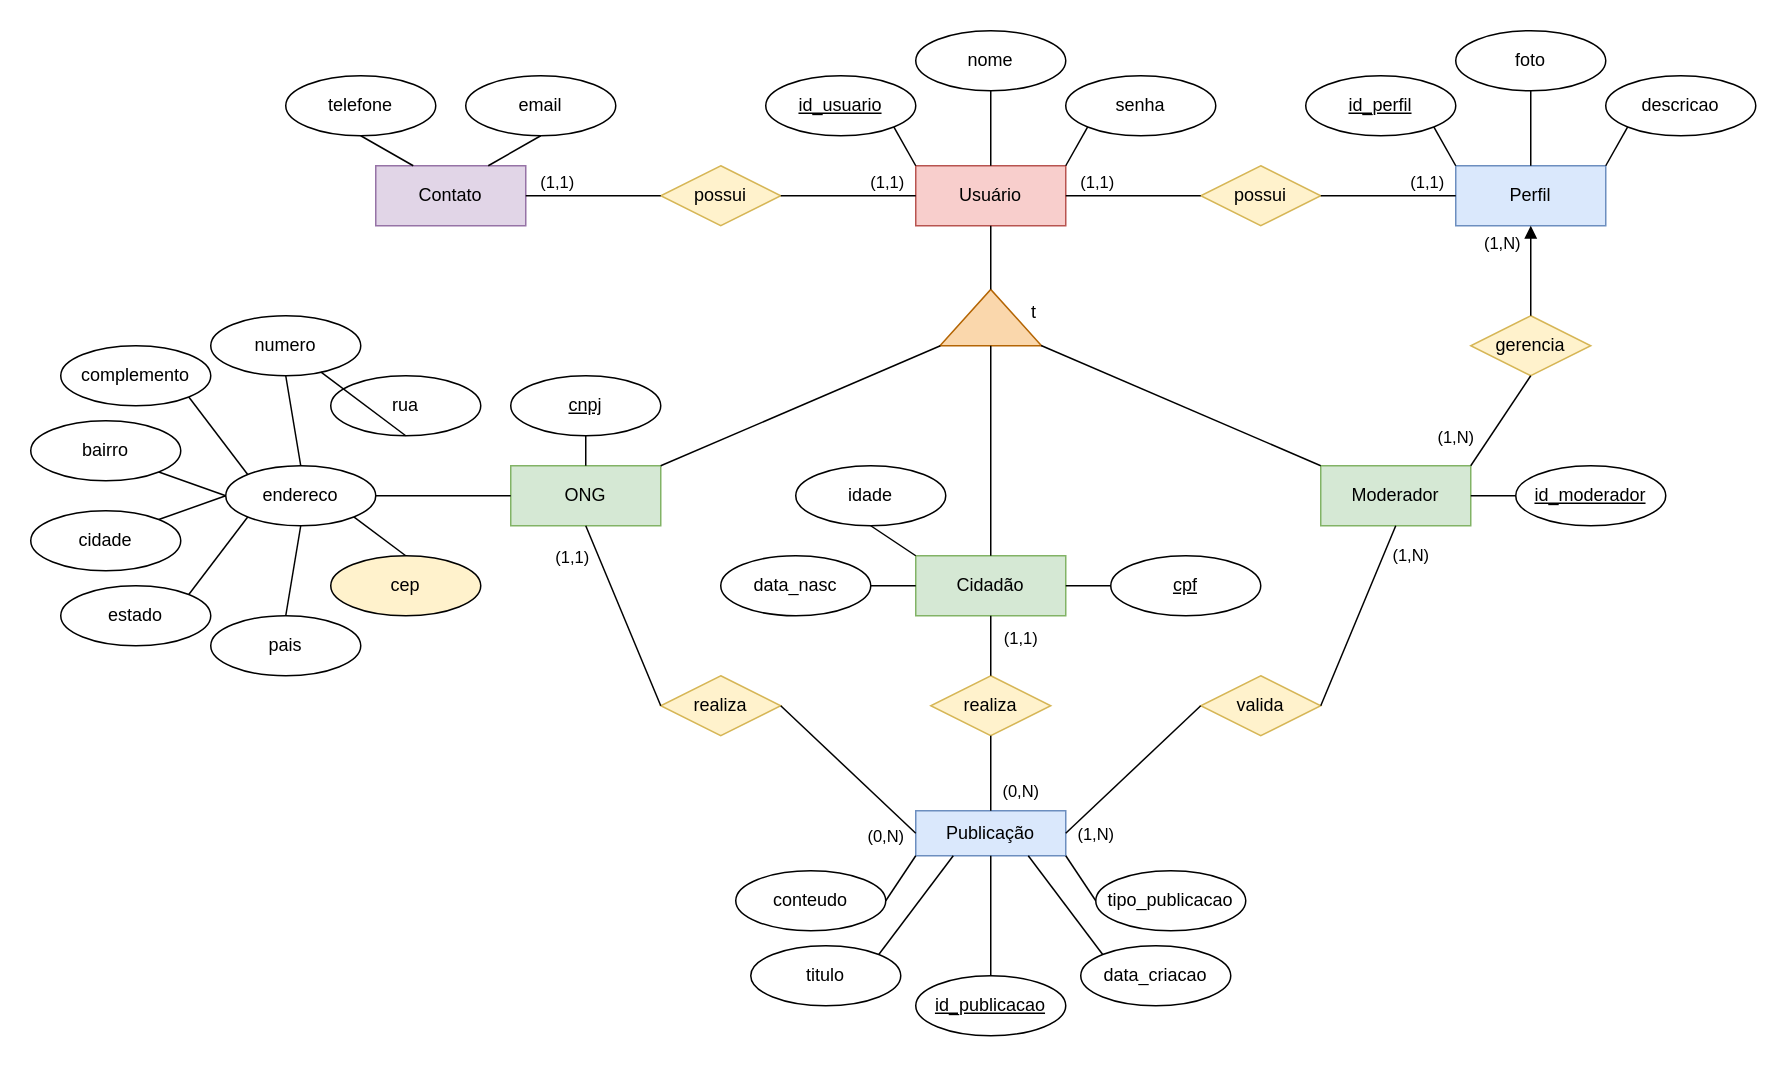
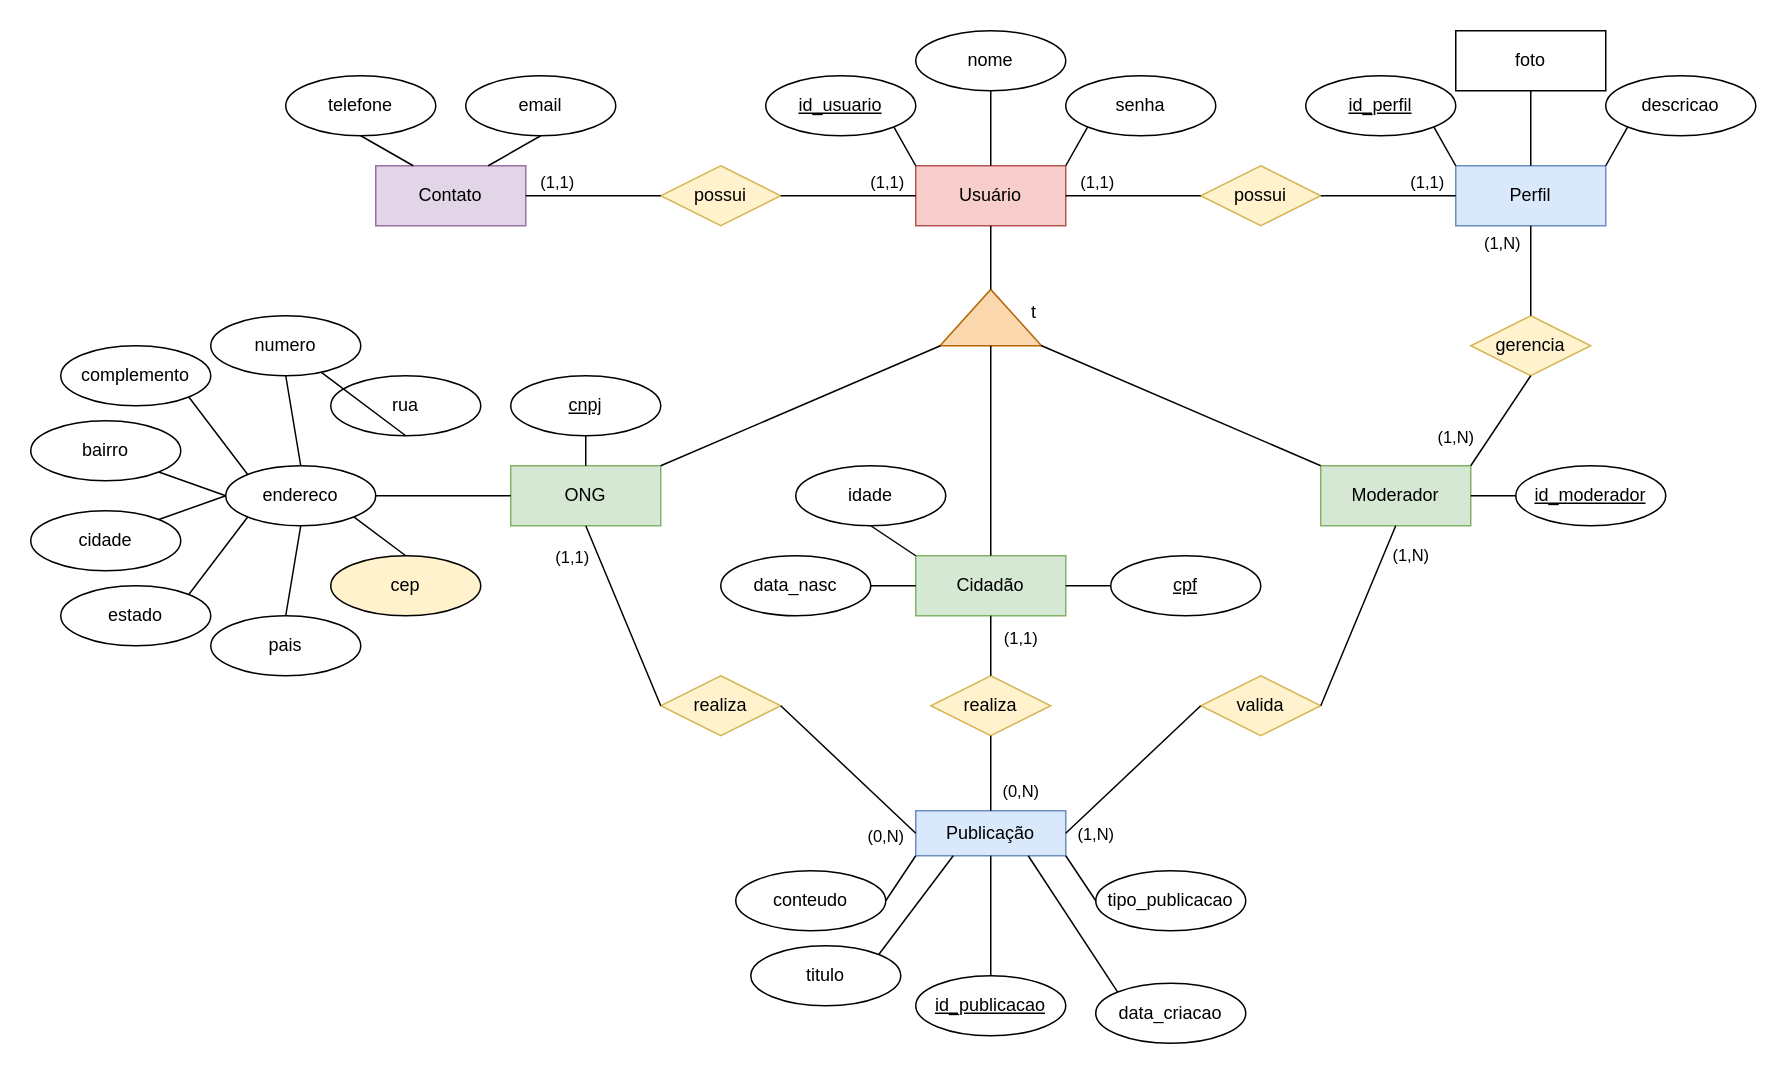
node "foto": shape ellipse -> rectangle
edge "gerencia" -> "Perfil": arrowhead block -> none
node "data_criacao": moved (1156, 976) -> (1171, 1013)
